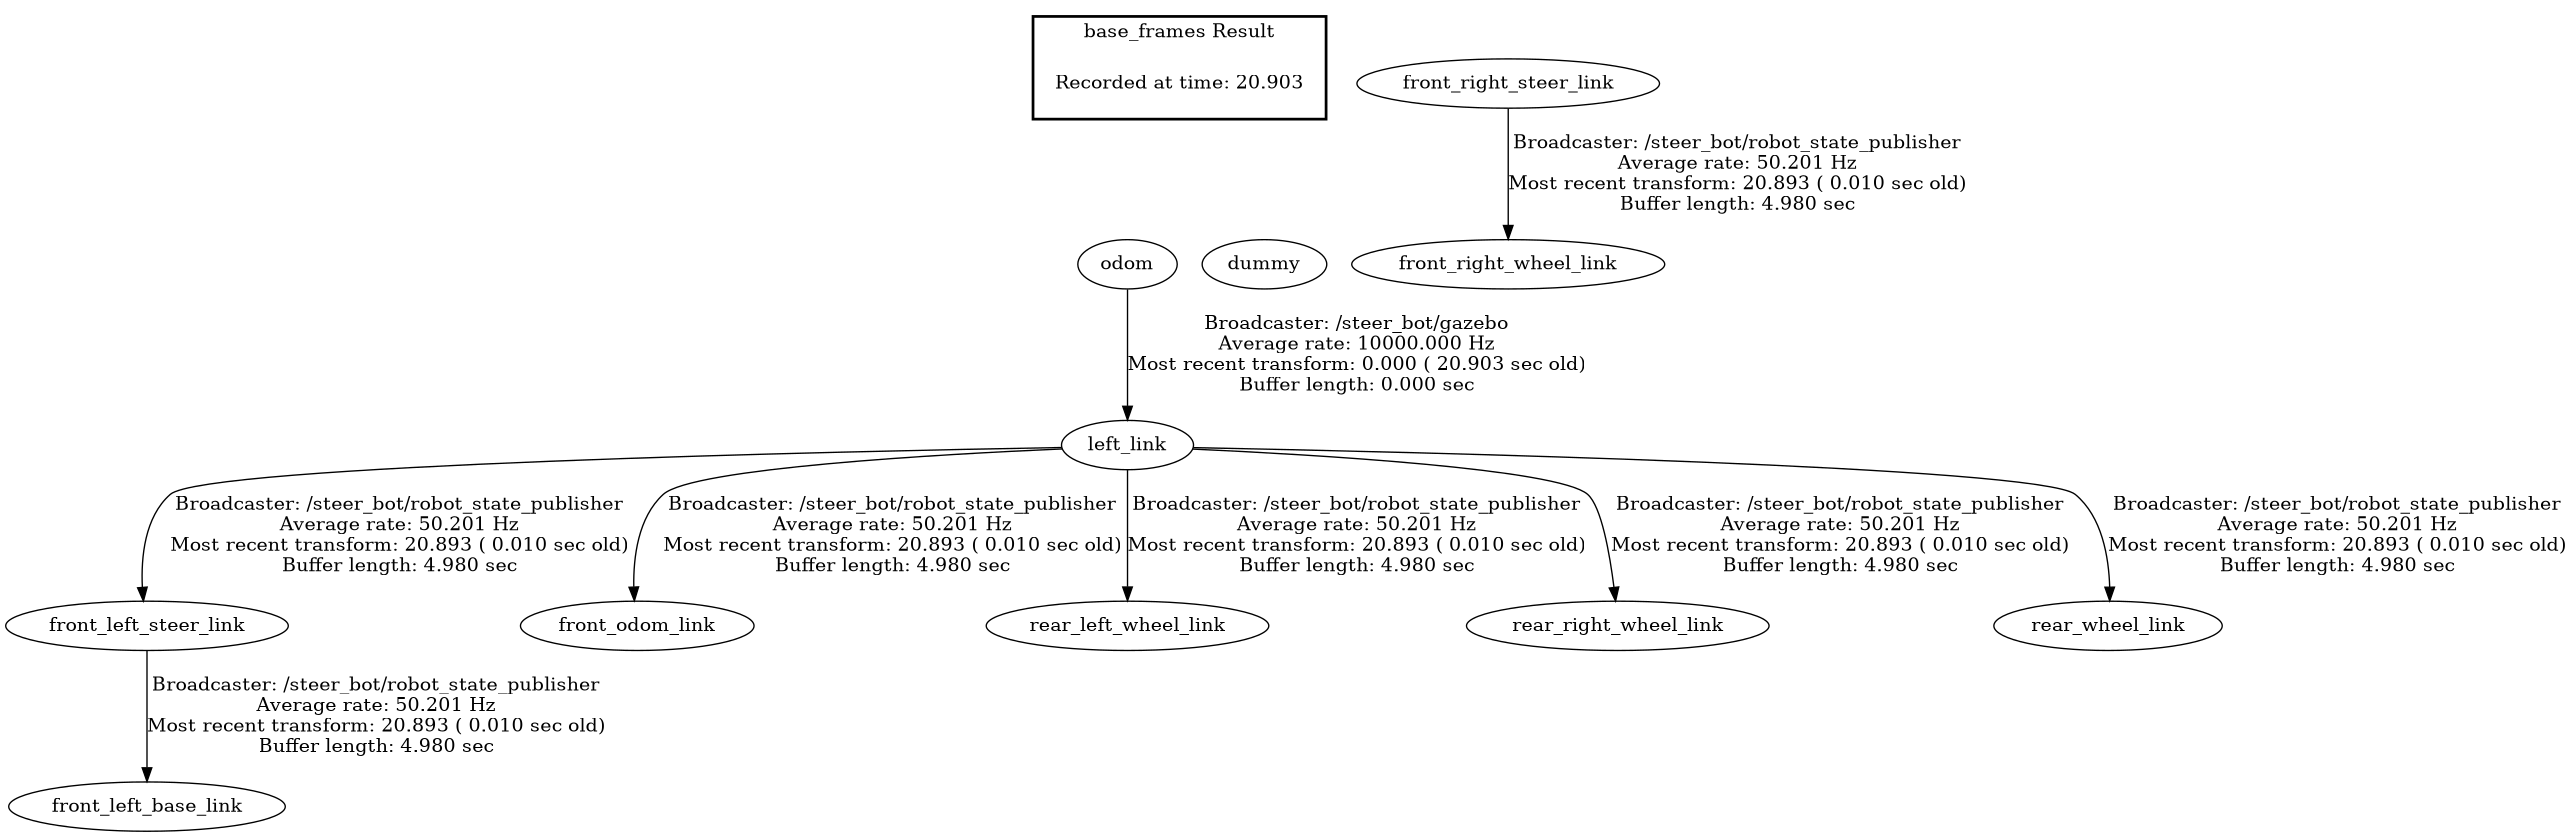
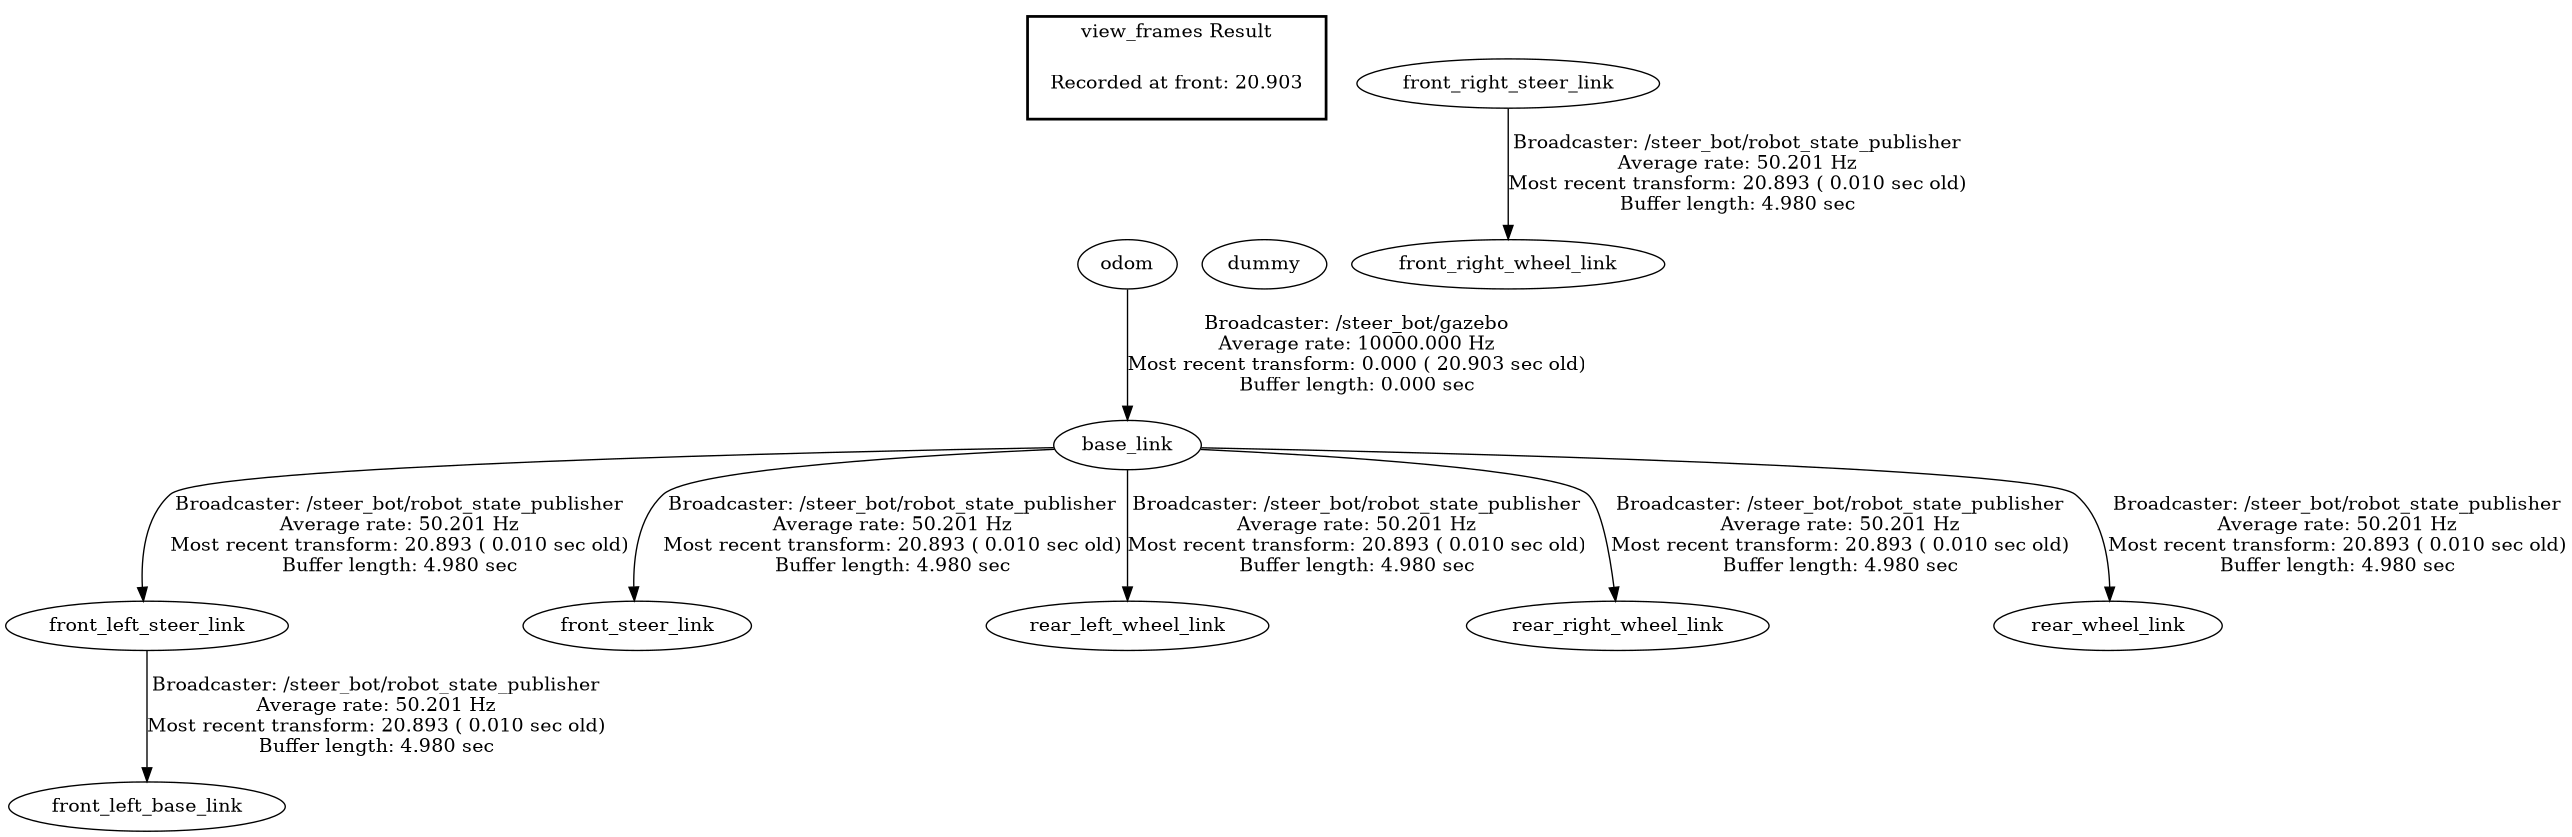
cluster "base_frames Result": label "base_frames Result" -> "view_frames Result"
node "Recorded at time: 20.903": label "Recorded at time: 20.903" -> "Recorded at front: 20.903"
node "left_link": label "left_link" -> "base_link"
node "front_odom_link": label "front_odom_link" -> "front_steer_link"
